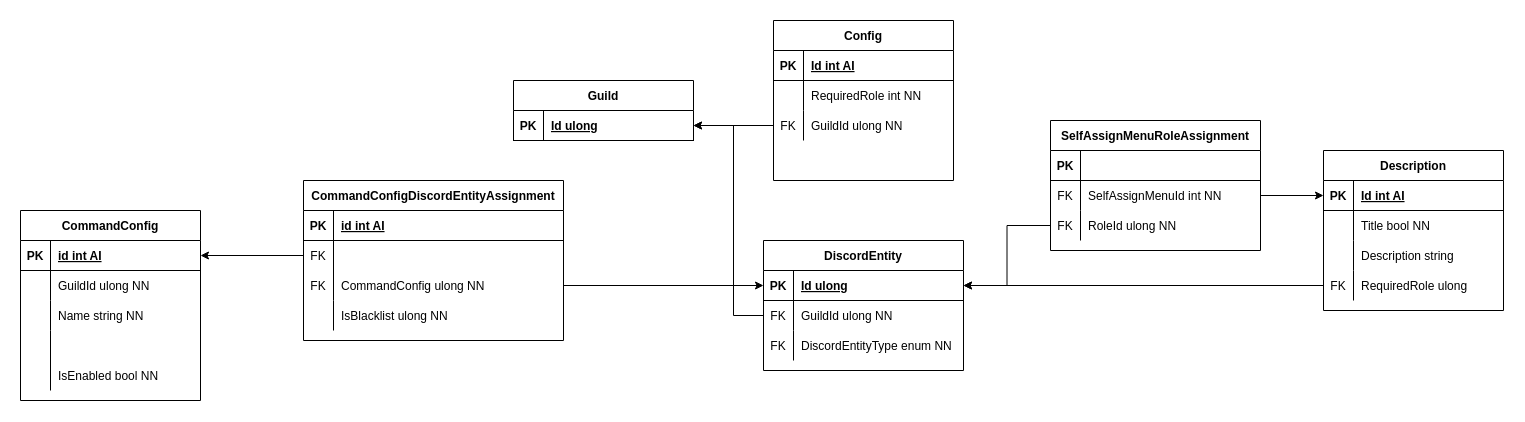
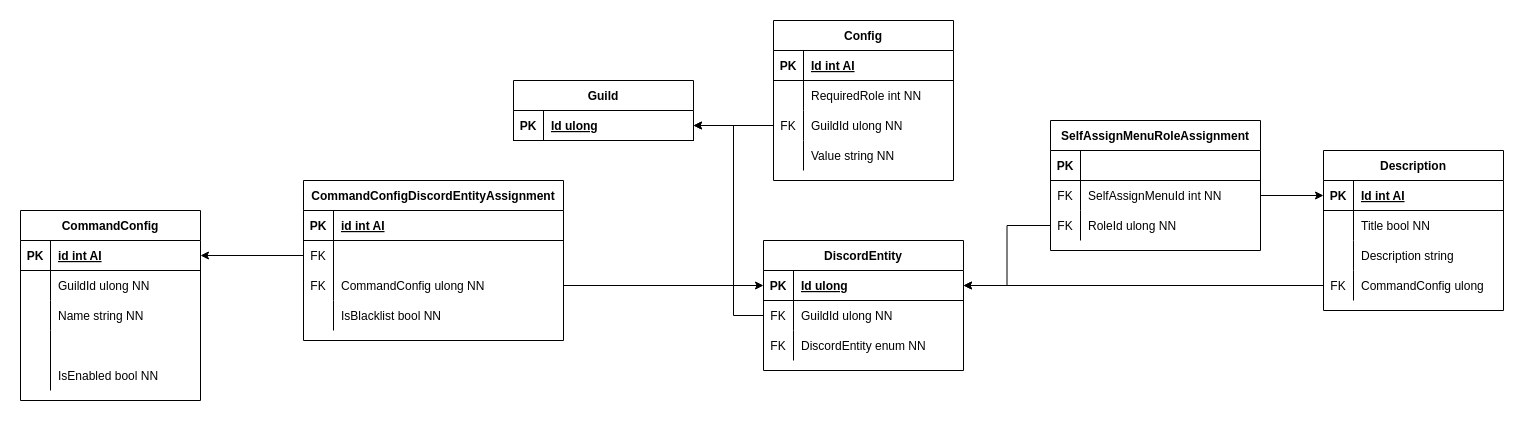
node "Value string NN": added
node "RequiredRole ulong": label "RequiredRole ulong" -> "CommandConfig ulong"
node "IsBlacklist ulong NN": label "IsBlacklist ulong NN" -> "IsBlacklist bool NN"
node "DiscordEntityType enum NN": label "DiscordEntityType enum NN" -> "DiscordEntity enum NN"
